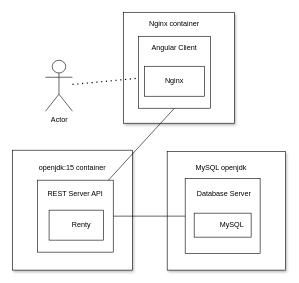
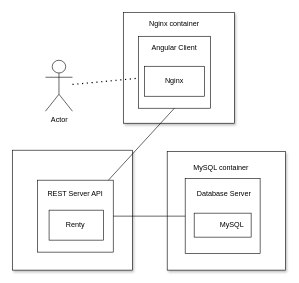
node "openjdk:15 container": removed
node "MySQL openjdk": label "MySQL openjdk" -> "MySQL container"
node "Renty": moved (81, 225) -> (75, 225)
